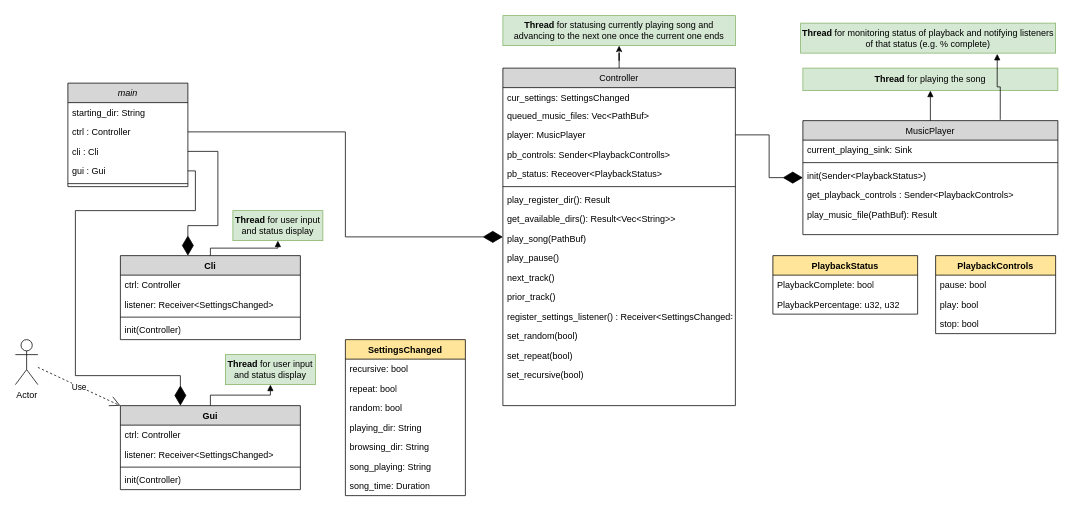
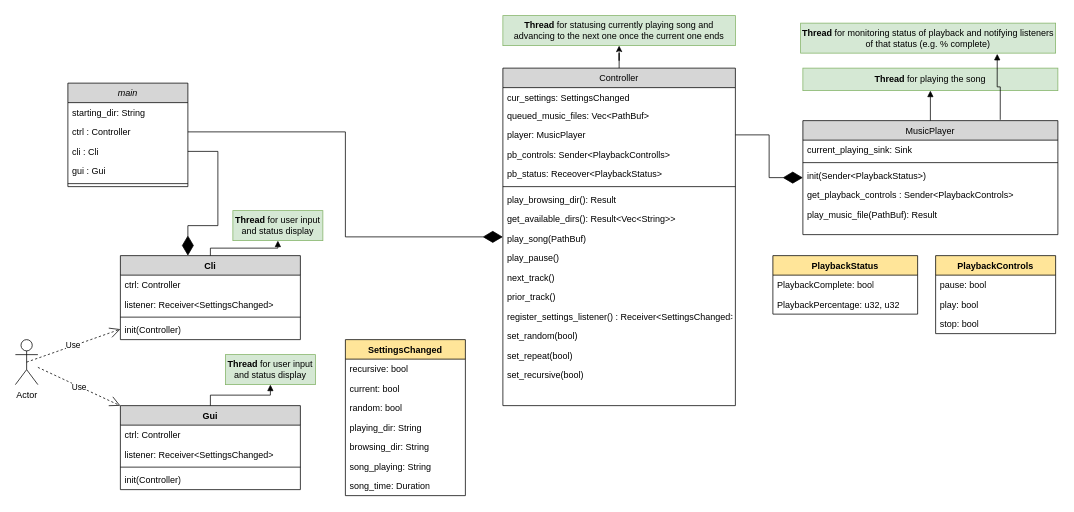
node "play_register_dir(): Result": label "play_register_dir(): Result" -> "play_browsing_dir(): Result"
edge "gui : Gui" -> "Gui": removed
edge "Actor" -> "Cli": added, label "Use"
node "repeat: bool": label "repeat: bool" -> "current: bool"
